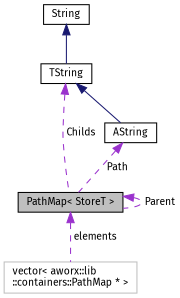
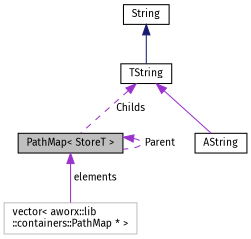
edge "AString" -> "TString": color midnightblue -> darkorchid3
edge "PathMap< StoreT >" -> "AString": removed, label "Path"
edge "vector< aworx::lib ::containers::PathMap * >" -> "PathMap< StoreT >": style dashed -> solid
